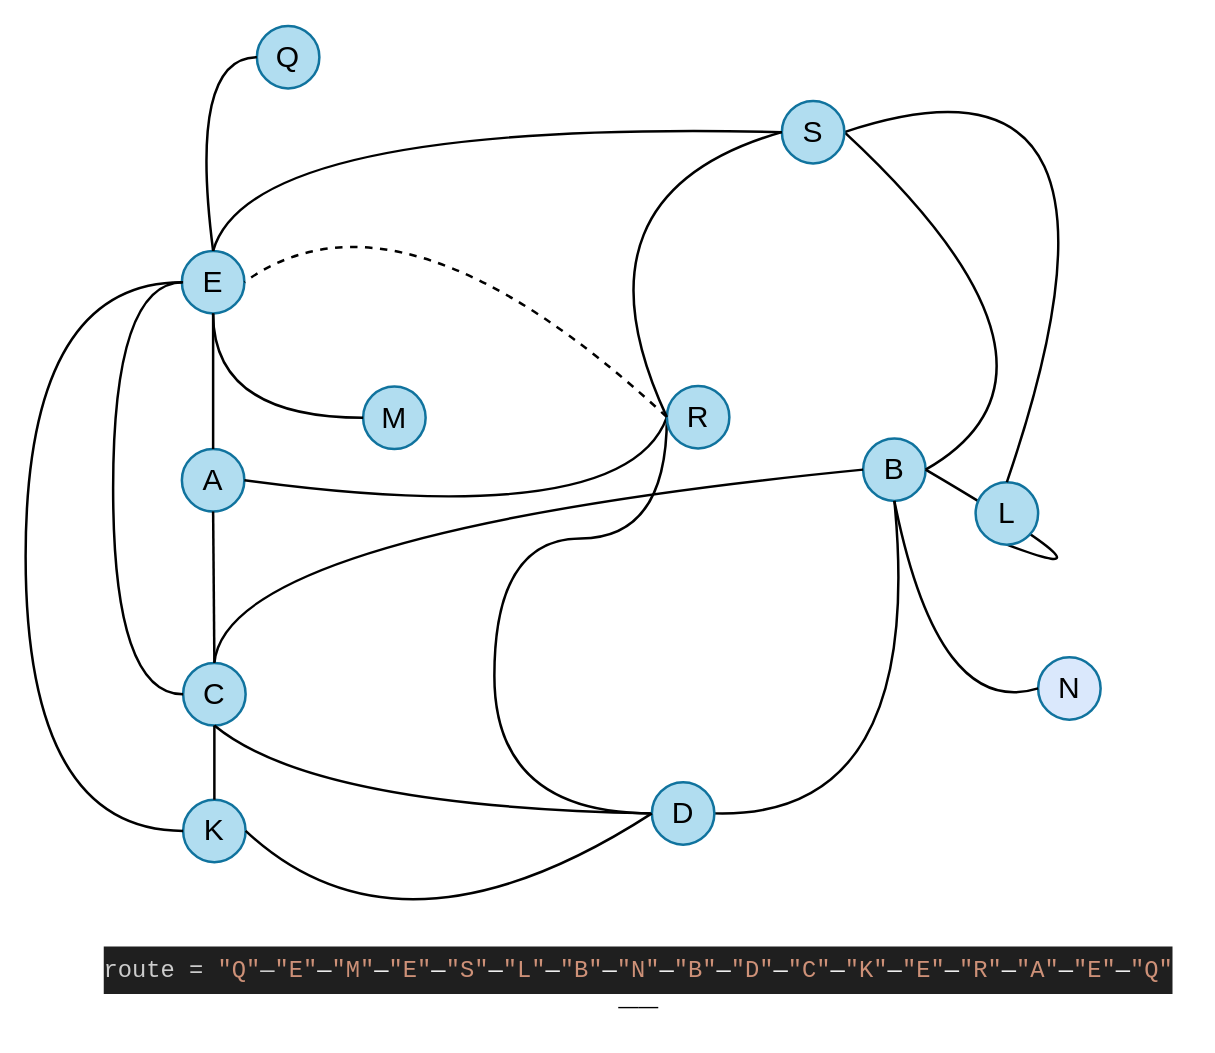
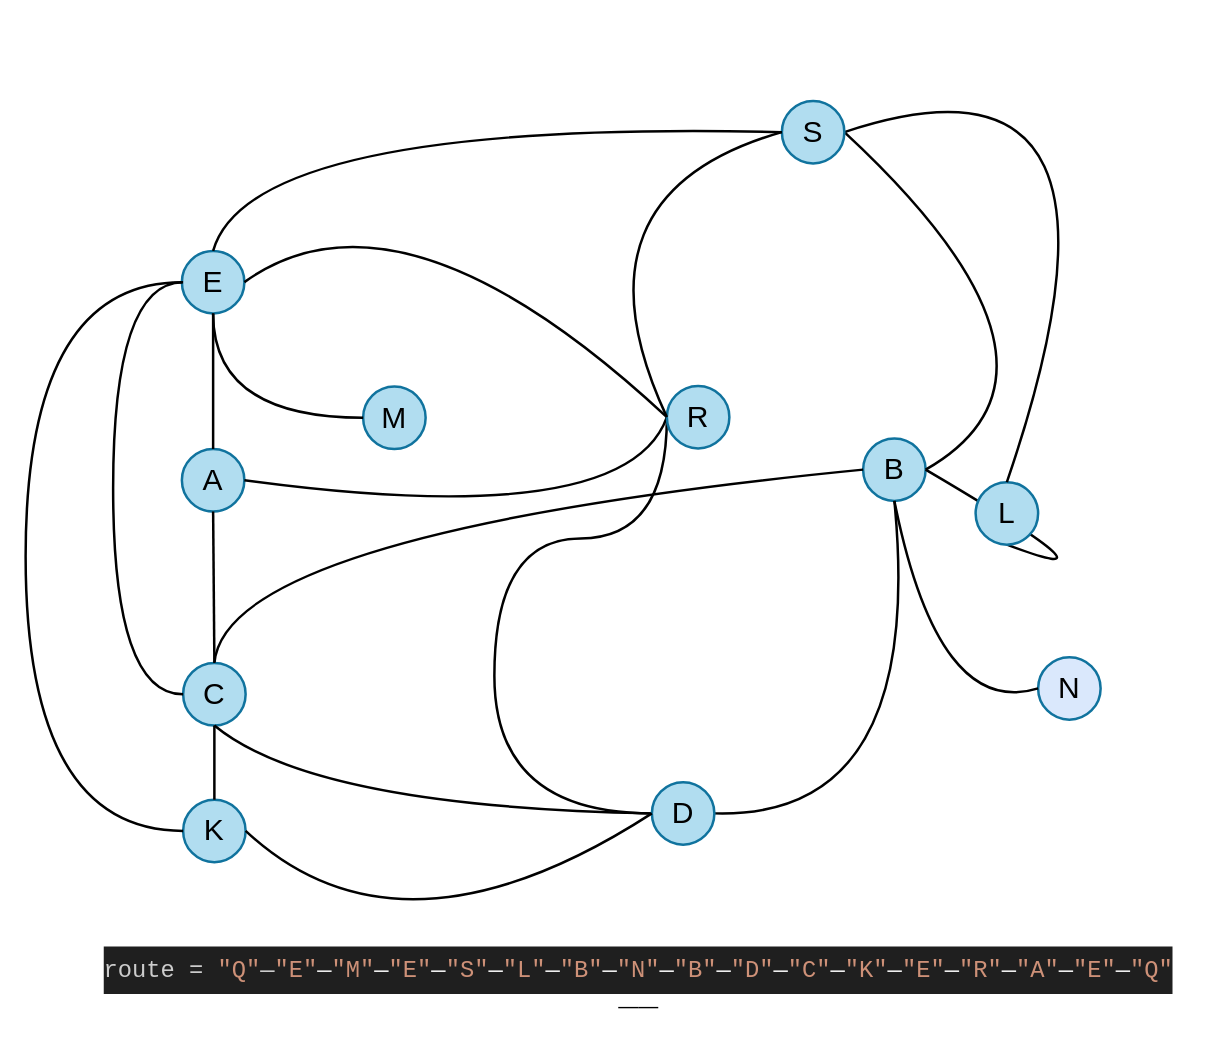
node "Q": removed
edge "Q" -- "E": removed
edge "E" -- "R": style dashed -> solid
